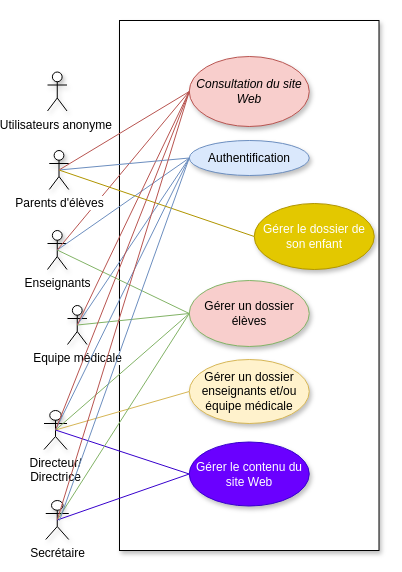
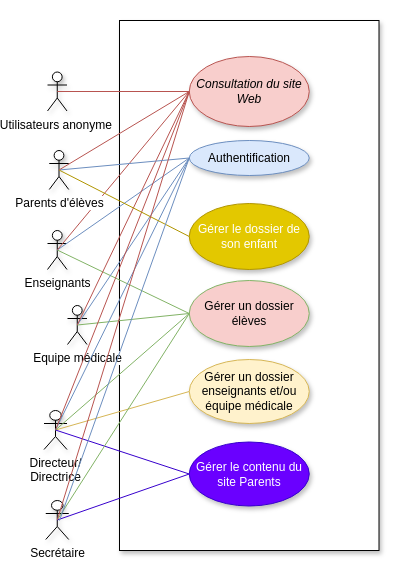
edge "Utilisateurs anonyme" -- "Consultation du site Web": added
node "Gérer le dossier de son enfant": moved (314, 237) -> (249, 237)
node "Gérer le contenu du site Web": label "Gérer le contenu du site Web" -> "Gérer le contenu du site Parents"
